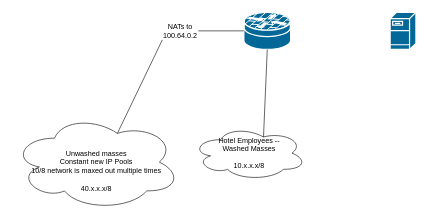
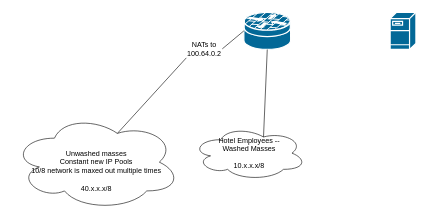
node "NATs to 100.64.0.2": moved (180, 31) -> (204, 49)
